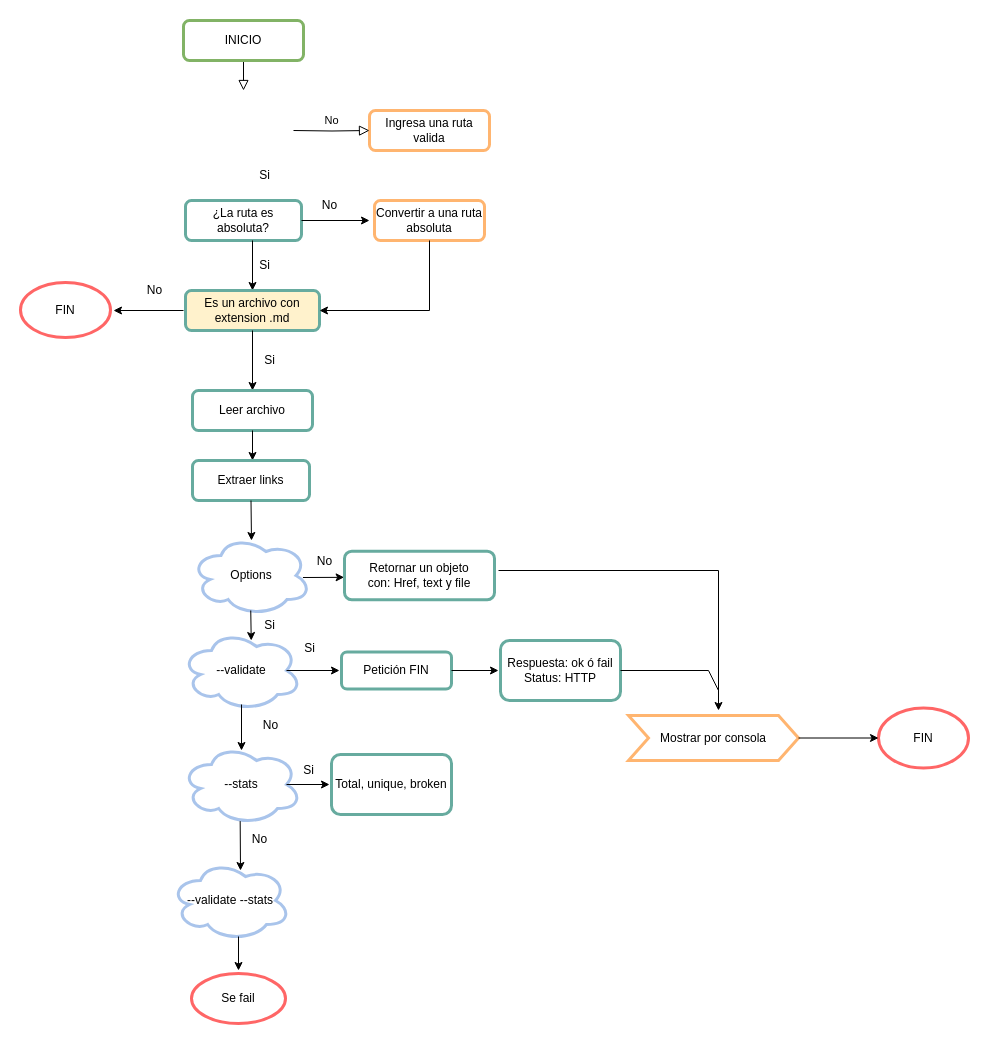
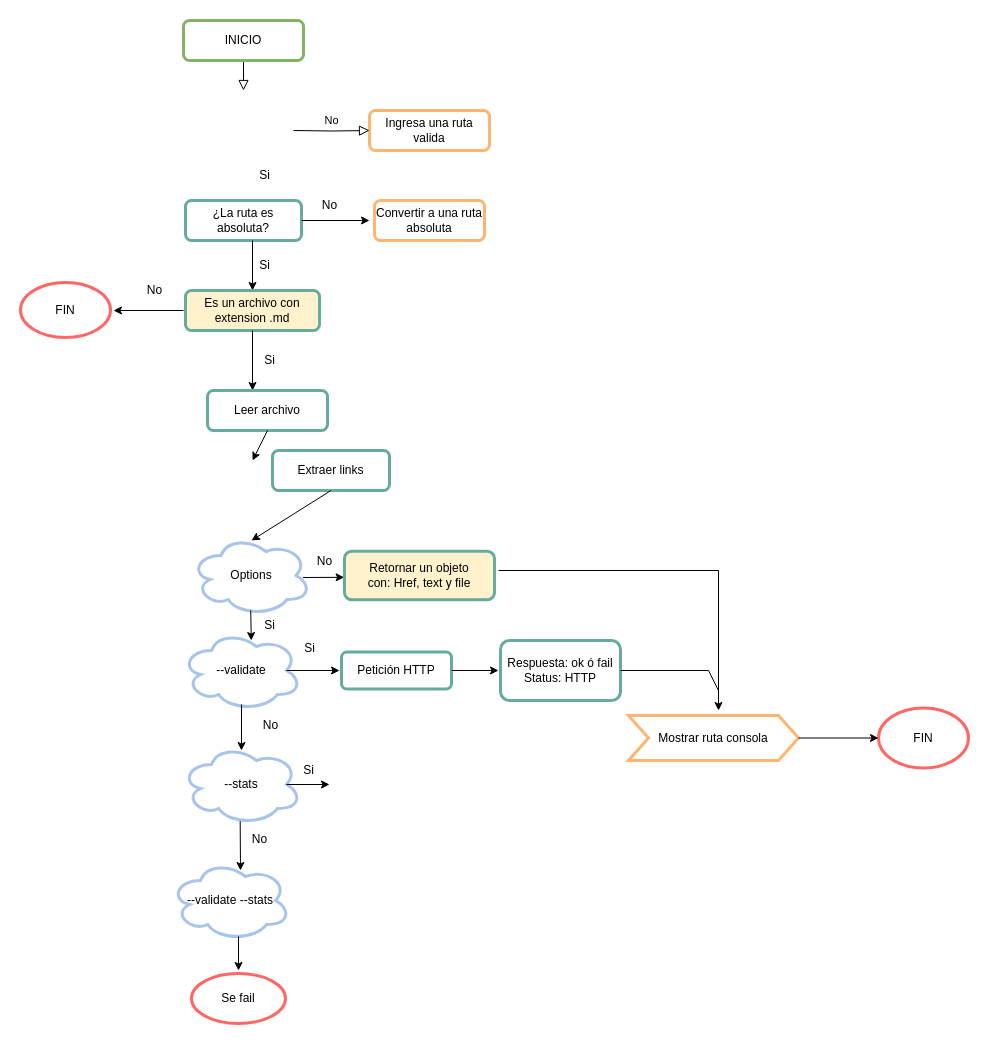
edge "Convertir a una ruta absoluta" -> "Es un archivo con extension .md": removed
node "Leer archivo": moved (253, 411) -> (268, 411)
node "Extraer links": moved (251, 481) -> (331, 471)
node "Retornar un objeto con: Href, text y file": fillcolor #ffffff -> #fff2cc
node "Petición FIN": label "Petición FIN" -> "Petición HTTP"
node "Mostrar por consola": label "Mostrar por consola" -> "Mostrar ruta consola"
node "Total, unique, broken": removed
